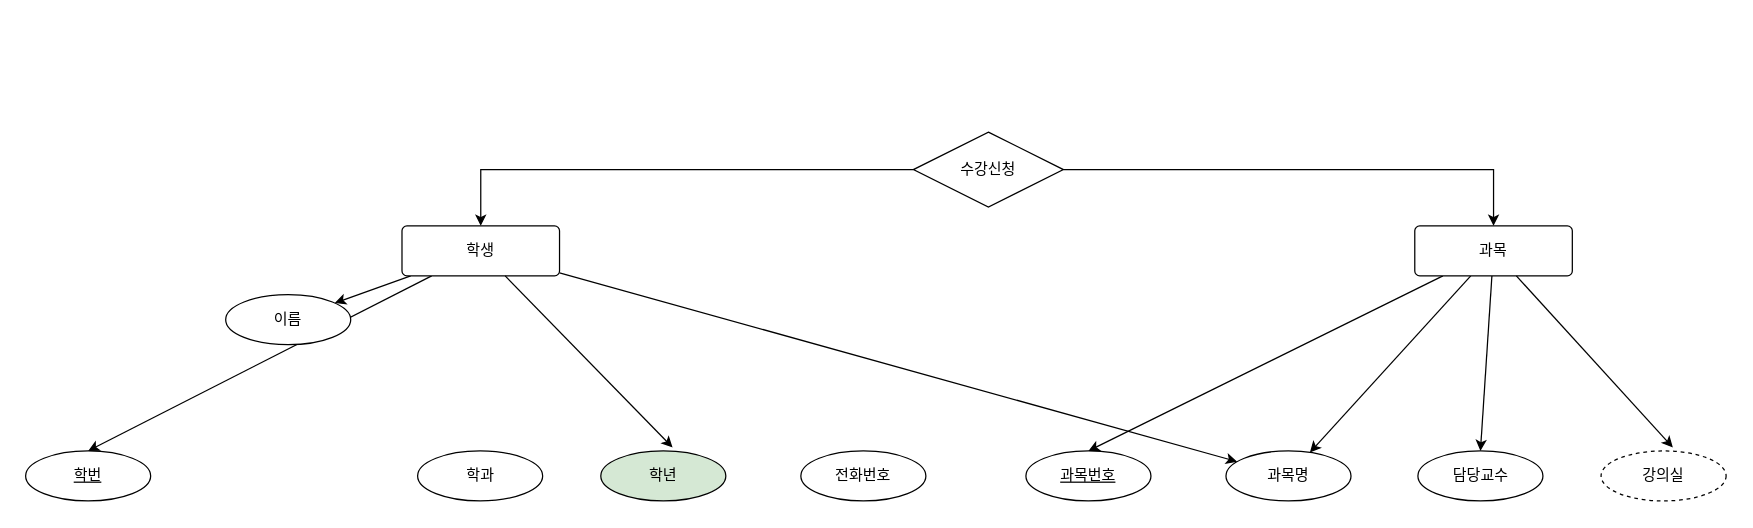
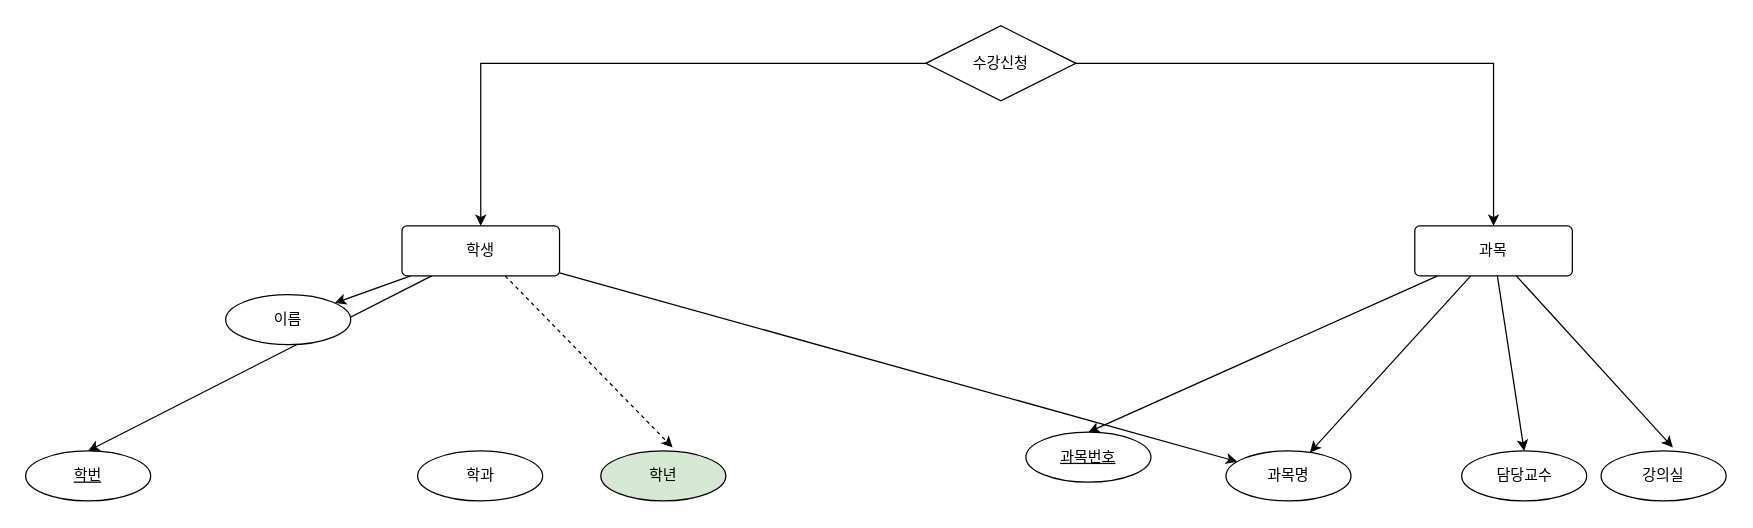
node "수강신청": moved (988, 169) -> (1001, 63)
edge "학생" -> "학년": style solid -> dashed
node "전화번호": removed
node "과목번호": moved (1088, 476) -> (1088, 457)
node "담당교수": moved (1480, 476) -> (1524, 476)
node "강의실": style dashed -> solid
